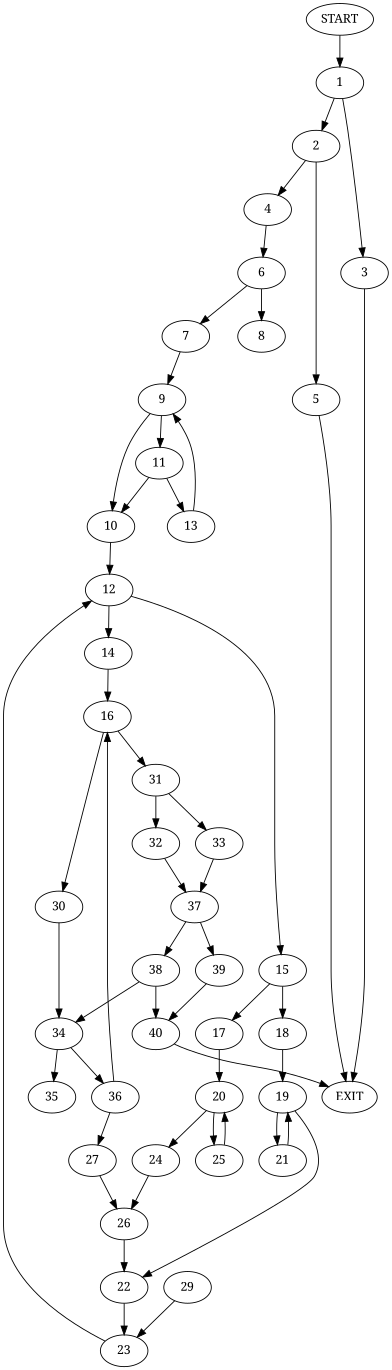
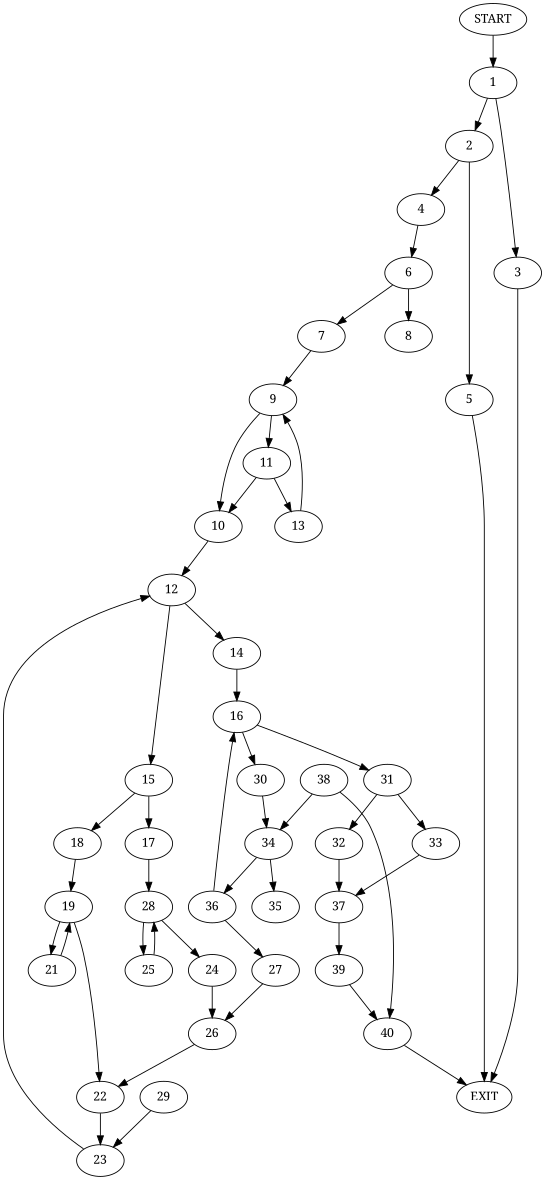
edge "37" -> "38": removed
node "20": label "20" -> "28"
